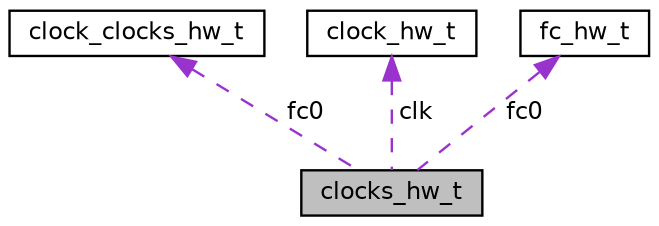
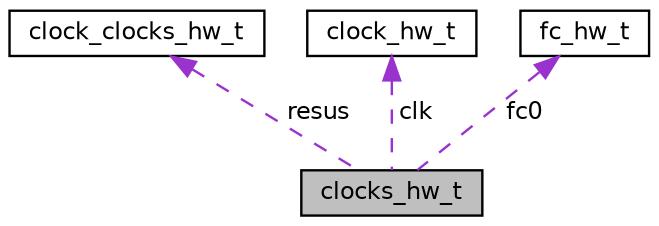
edge "clocks_hw_t" -> "clock_clocks_hw_t": label " fc0" -> " resus"
